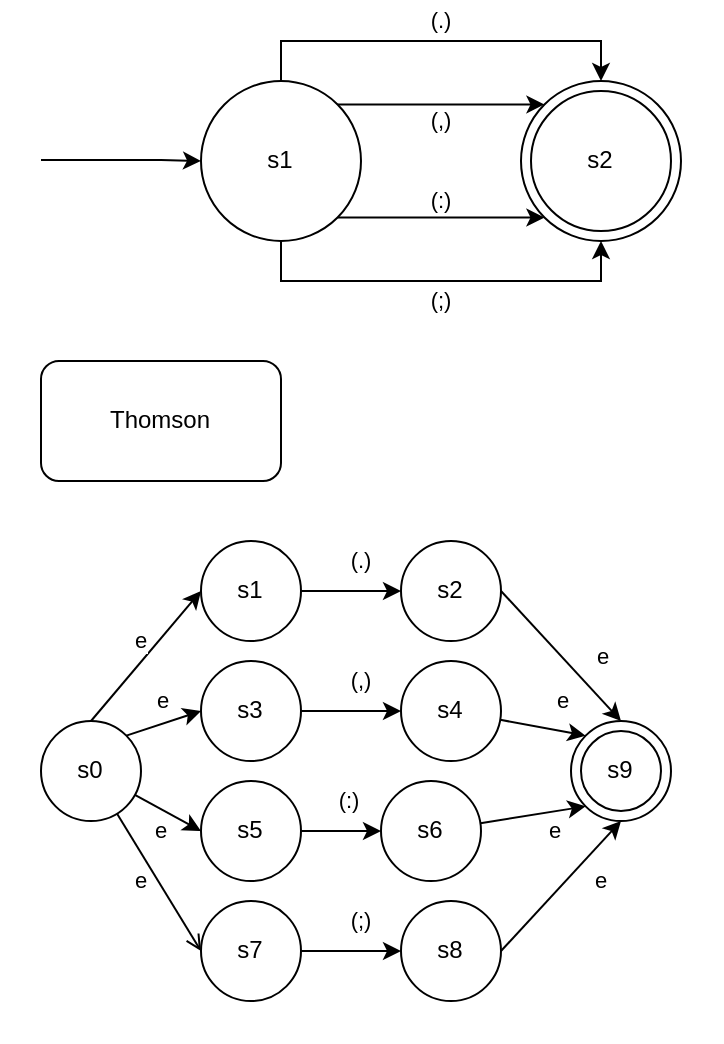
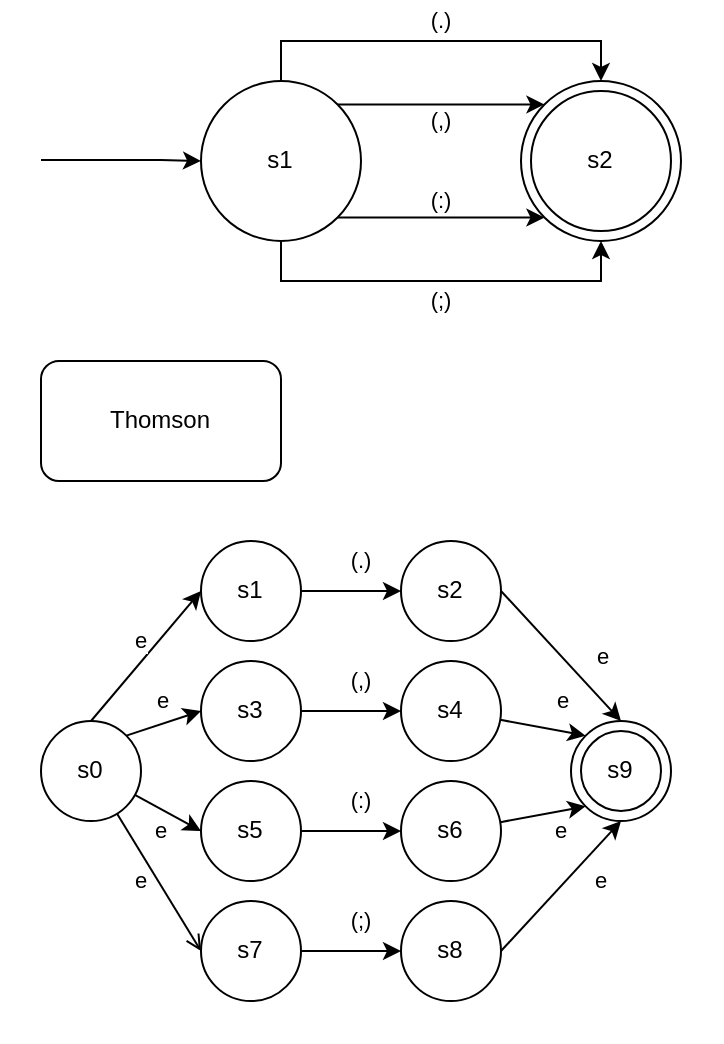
node "s6": moved (431, 831) -> (451, 831)
